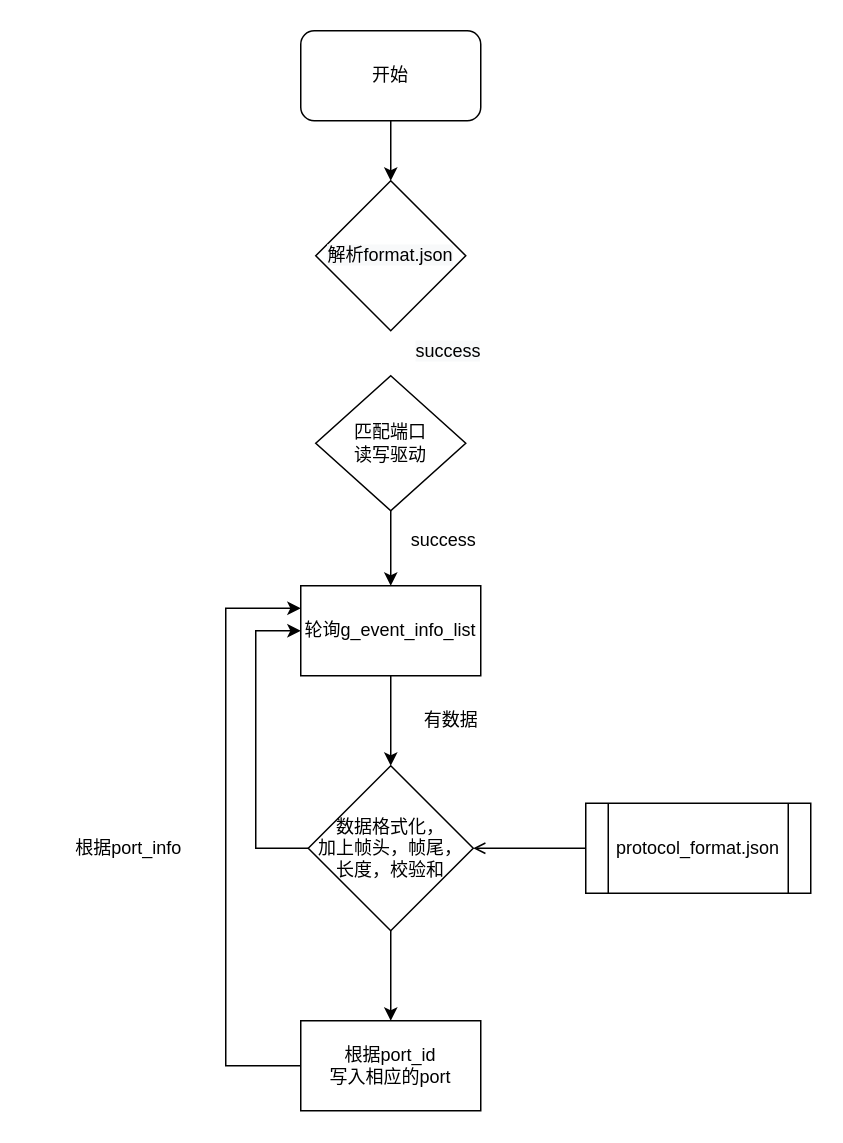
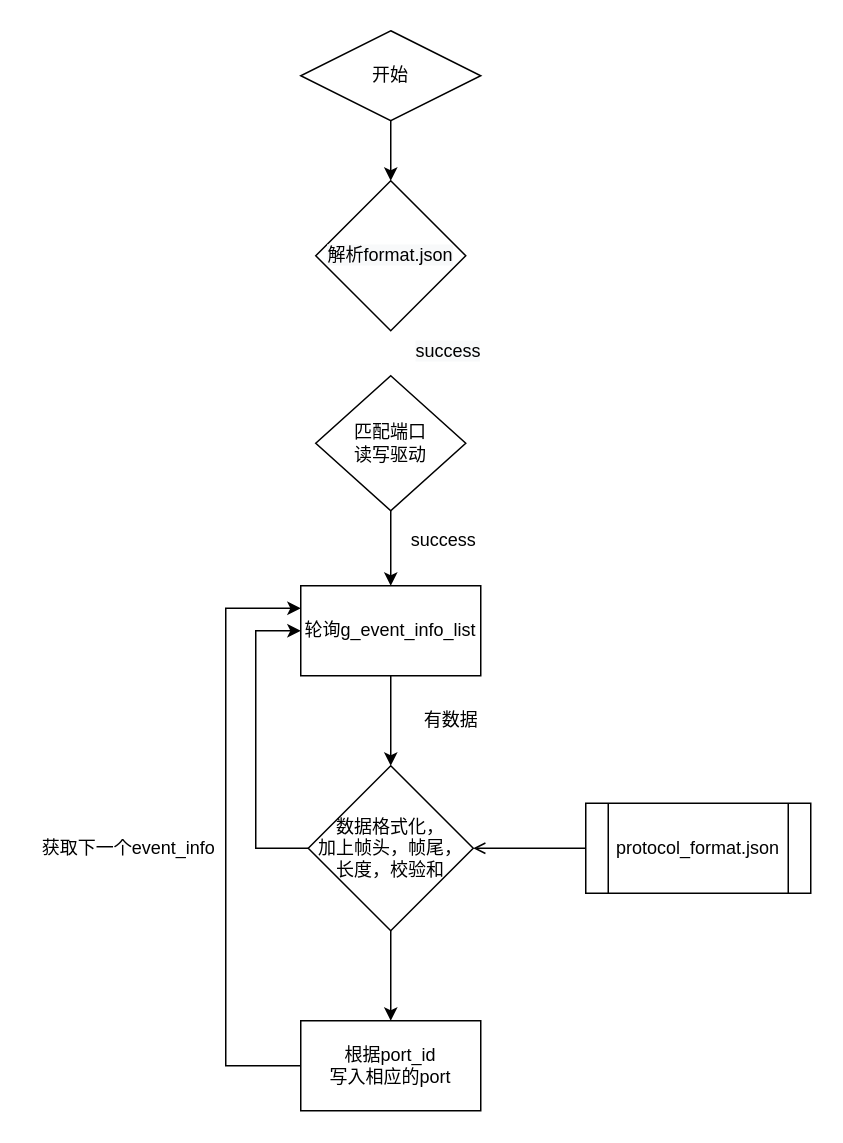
node "开始": shape rounded rectangle -> diamond
node "根据port_info": label "根据port_info" -> "获取下一个event_info"
